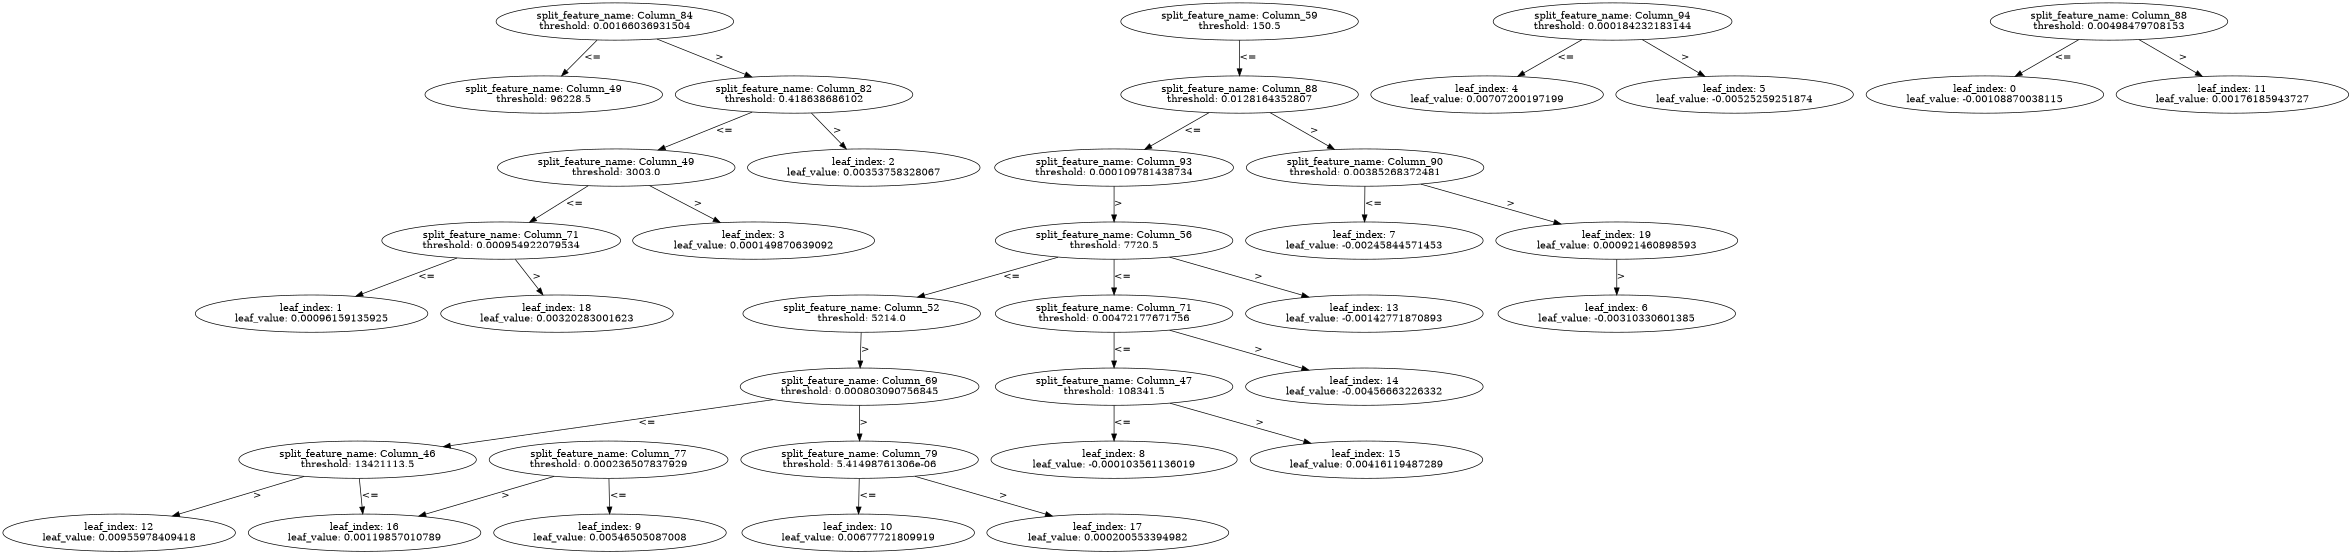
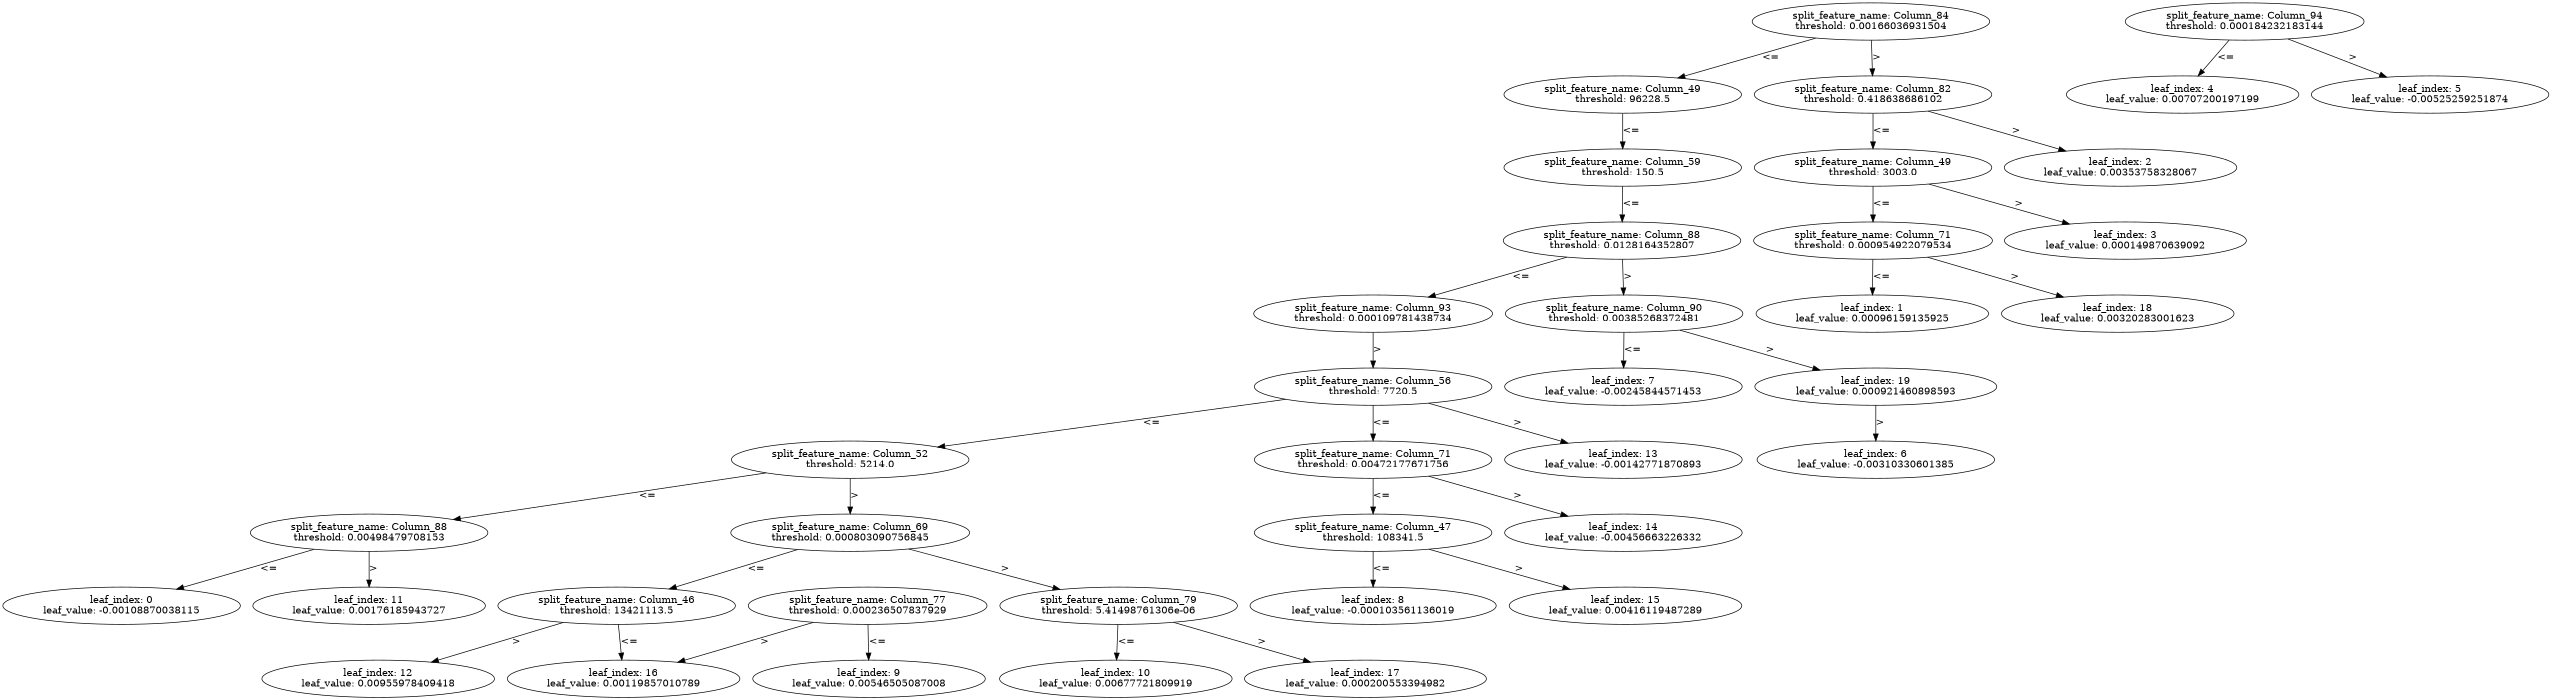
edge "split_feature_name: Column_49 threshold: 96228.5" -> "split_feature_name: Column_59 threshold: 150.5": added, label "<="
edge "split_feature_name: Column_52 threshold: 5214.0" -> "split_feature_name: Column_88 threshold: 0.00498479708153": added, label "<="
